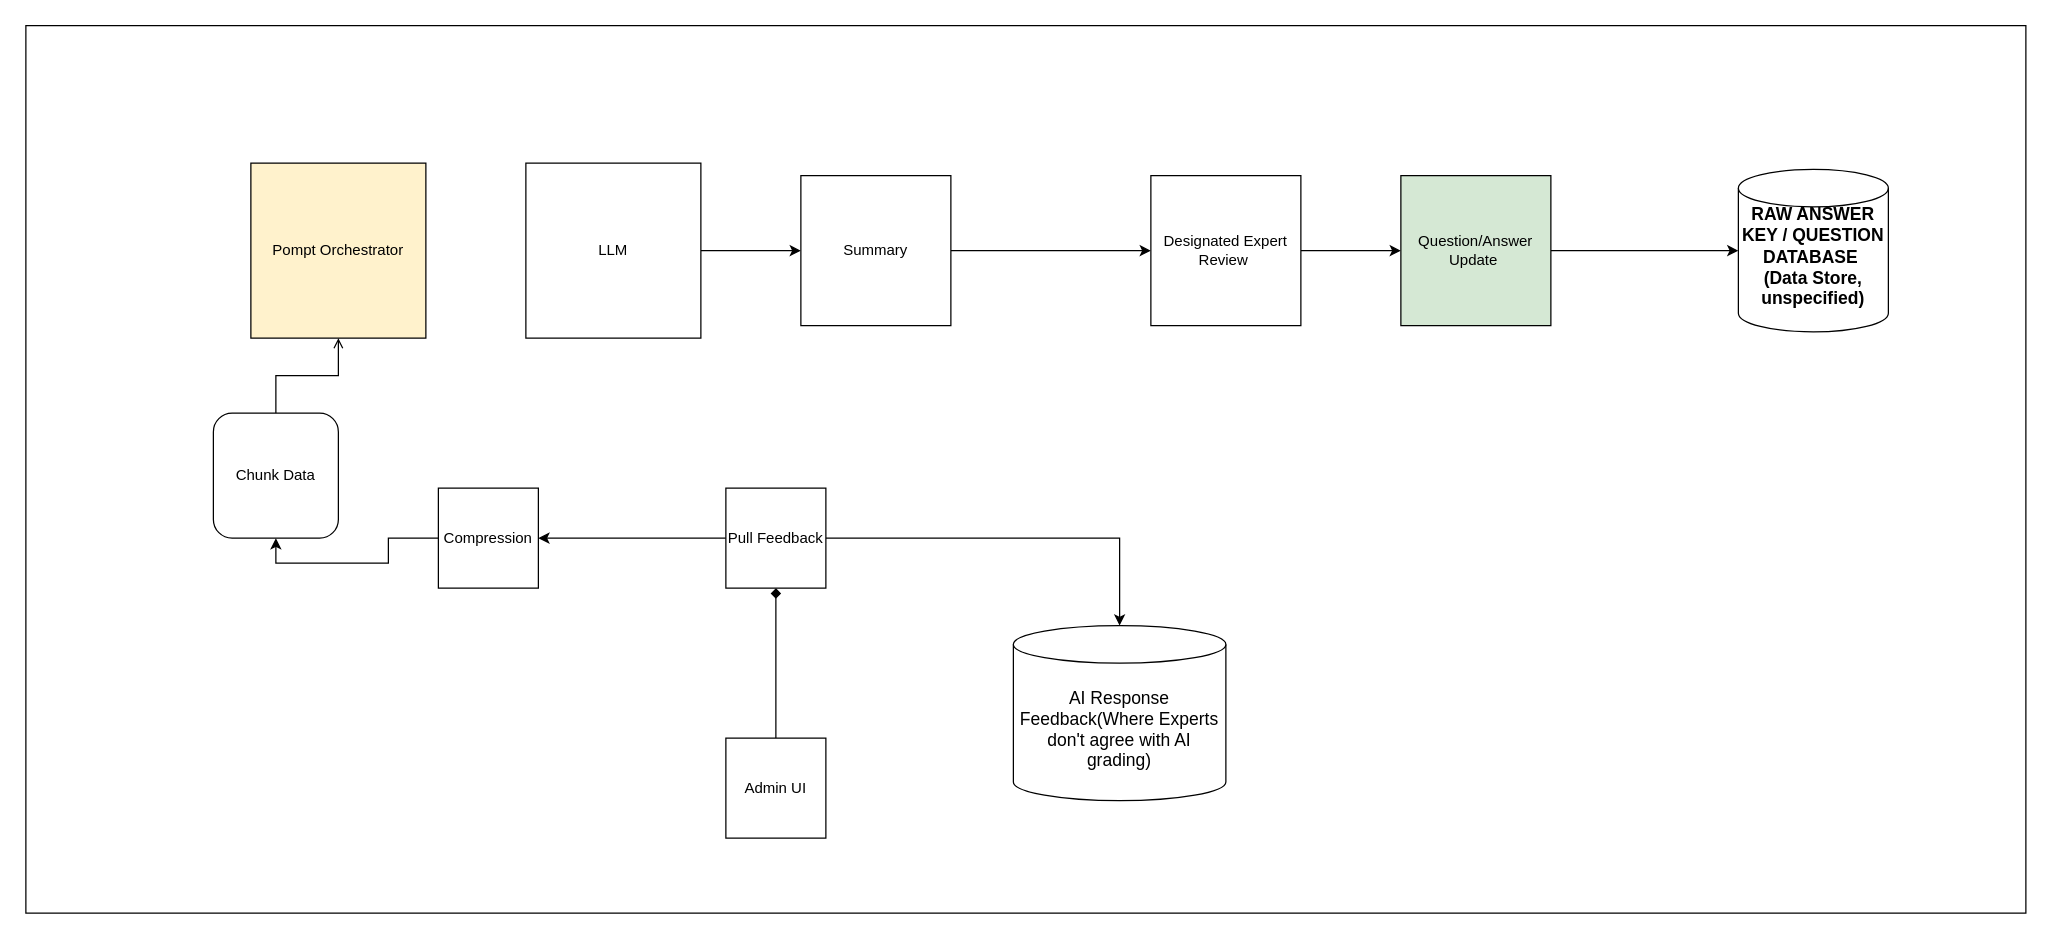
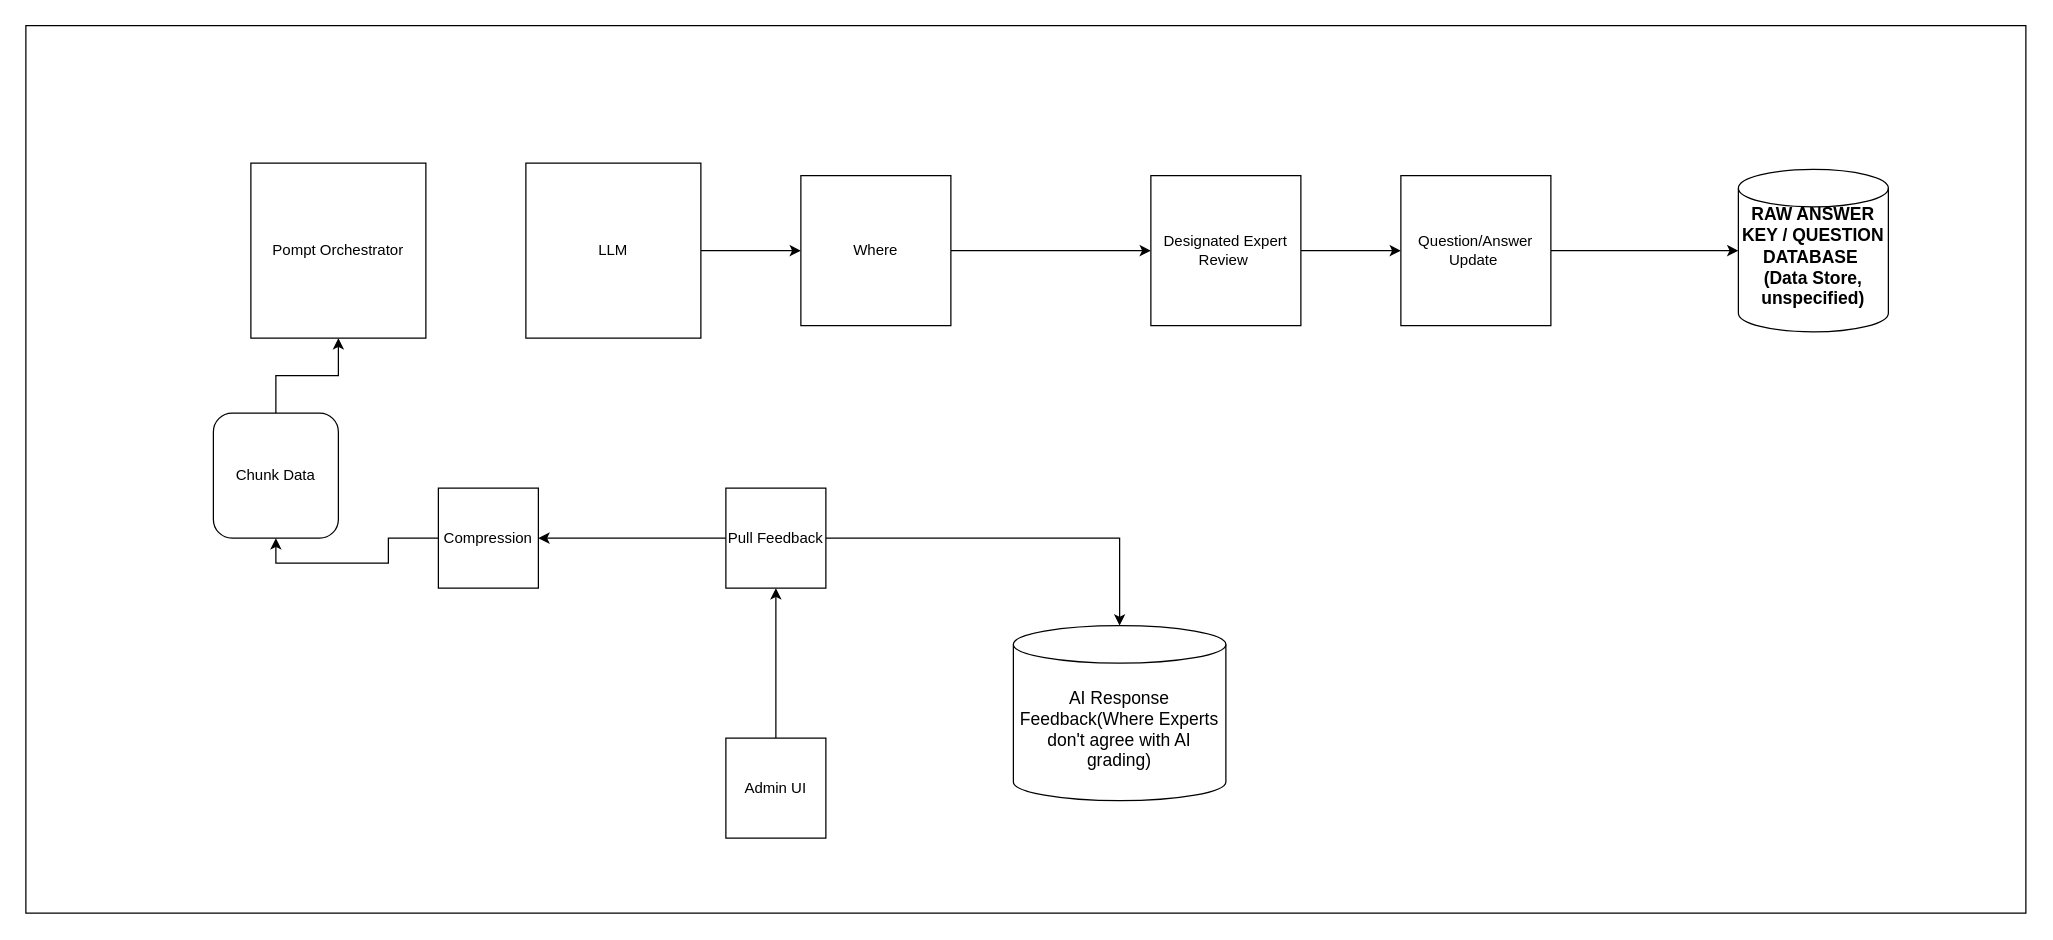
node "Pompt Orchestrator": fillcolor #fff2cc -> #ffffff
node "Summary": label "Summary" -> "Where"
node "Question/Answer Update": fillcolor #d5e8d4 -> #ffffff
edge "Chunk Data" -> "Pompt Orchestrator": arrowhead open -> classic
edge "Admin UI" -> "Pull Feedback": arrowhead diamond -> classic
